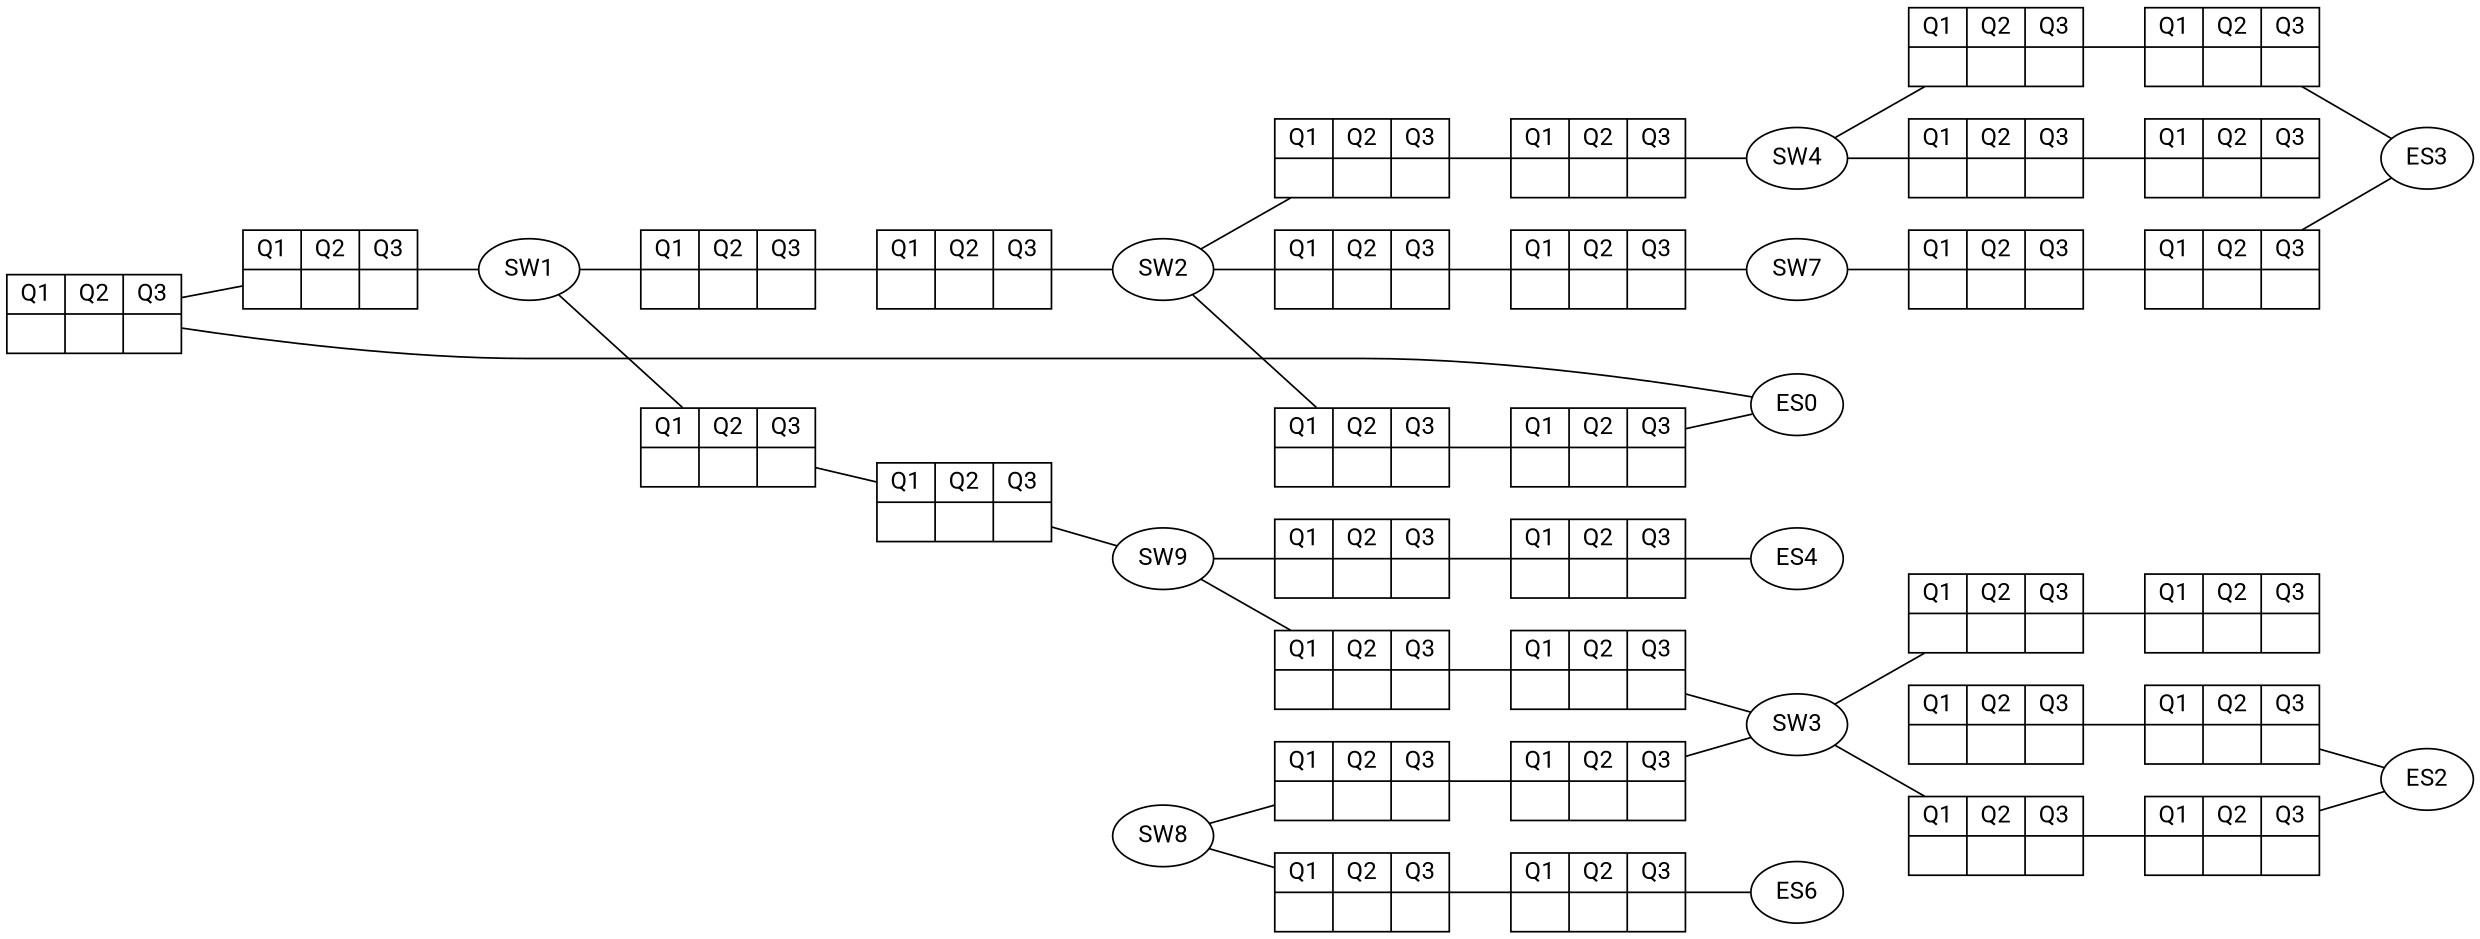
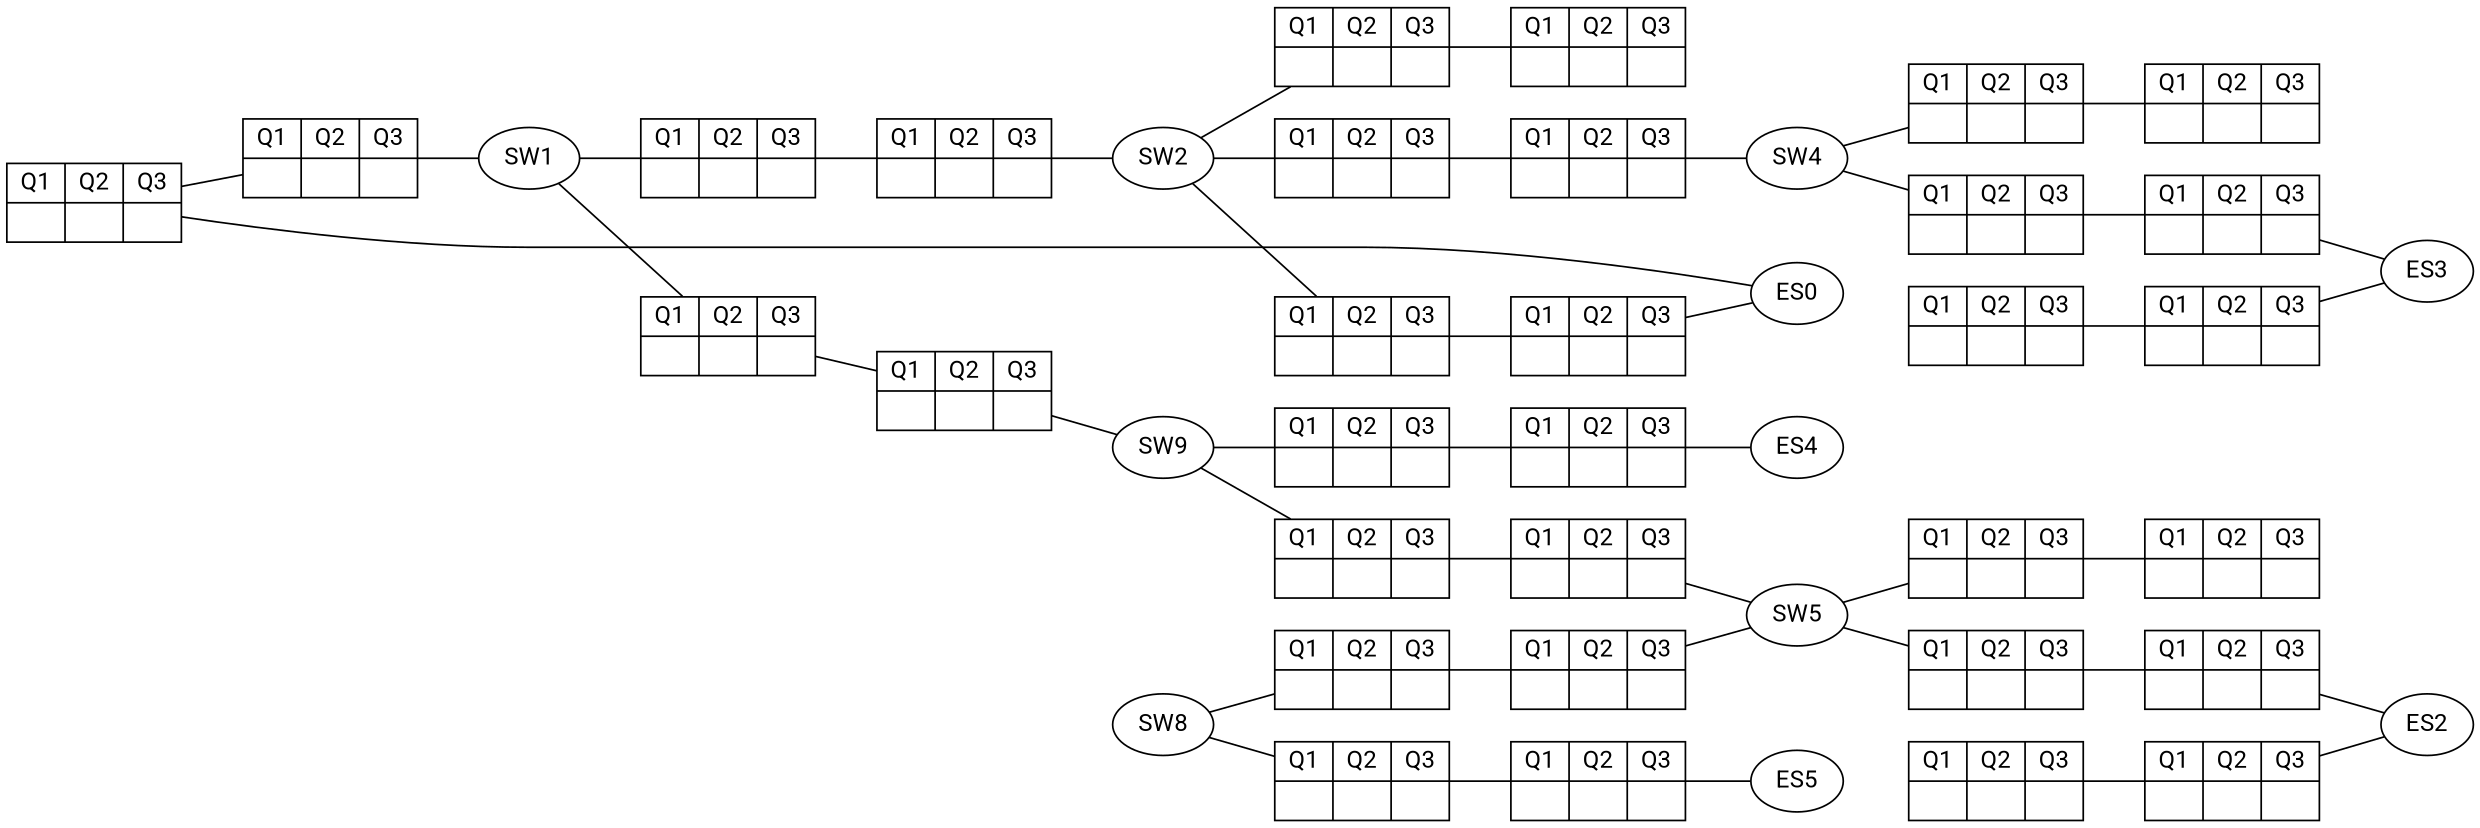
node "SW7": removed
node "SW3": label "SW3" -> "SW5"
node "ES6": label "ES6" -> "ES5"
